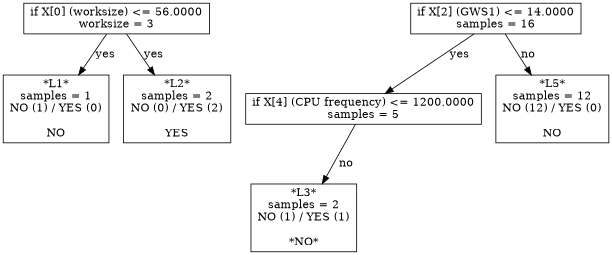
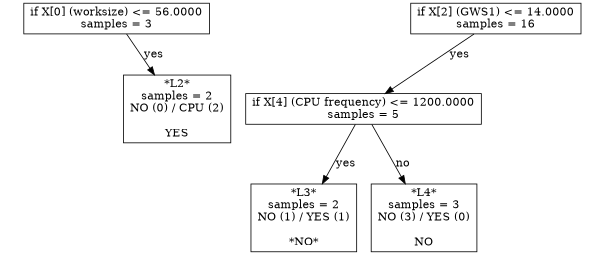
node "if X[0] (worksize) <= 56.0000 worksize = 3": label "if X[0] (worksize) <= 56.0000 worksize = 3" -> "if X[0] (worksize) <= 56.0000 samples = 3"
node "*L1* samples = 1 NO (1) / YES (0) NO": removed
node "*L2* samples = 2 NO (0) / YES (2) YES": label "*L2* samples = 2 NO (0) / YES (2) YES" -> "*L2* samples = 2 NO (0) / CPU (2) YES"
node "*L5* samples = 12 NO (12) / YES (0) NO": removed
edge "if X[4] (CPU frequency) <= 1200.0000 samples = 5" -> "*L3* samples = 2 NO (1) / YES (1) *NO*": label "no" -> "yes"
node "*L4* samples = 3 NO (3) / YES (0) NO": added
